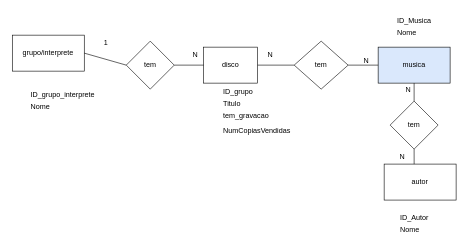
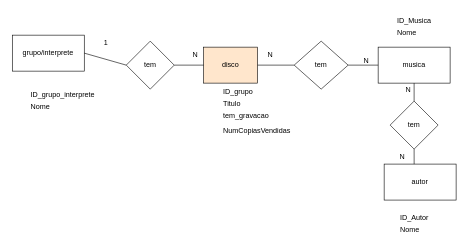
node "disco": fillcolor #ffffff -> #ffe6cc
node "musica": fillcolor #dae8fc -> #ffffff
